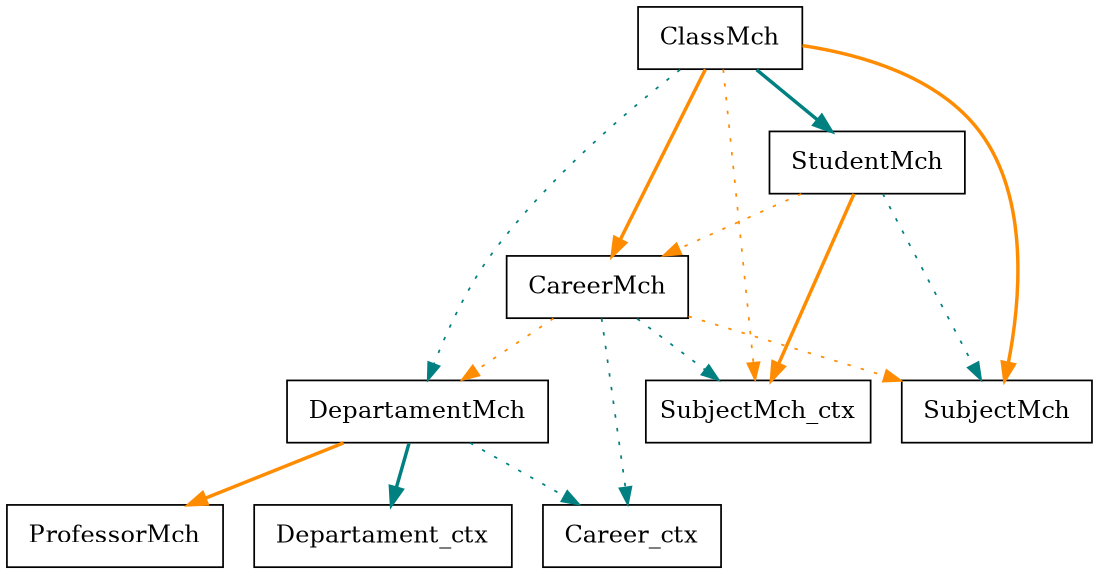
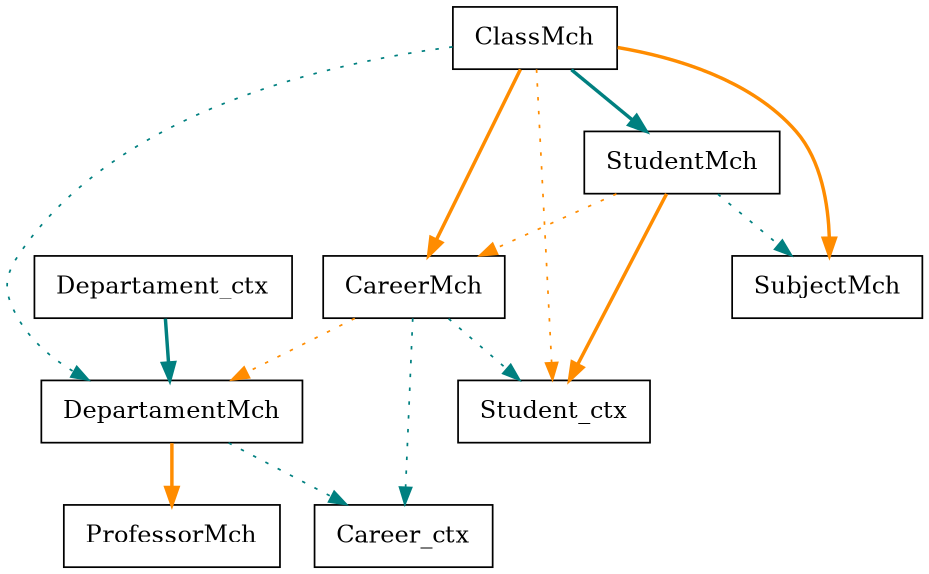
edge "CareerMch" -> "SubjectMch": removed
node "SubjectMch_ctx": label "SubjectMch_ctx" -> "Student_ctx"
edge "DepartamentMch" -> "Departament_ctx": reversed
